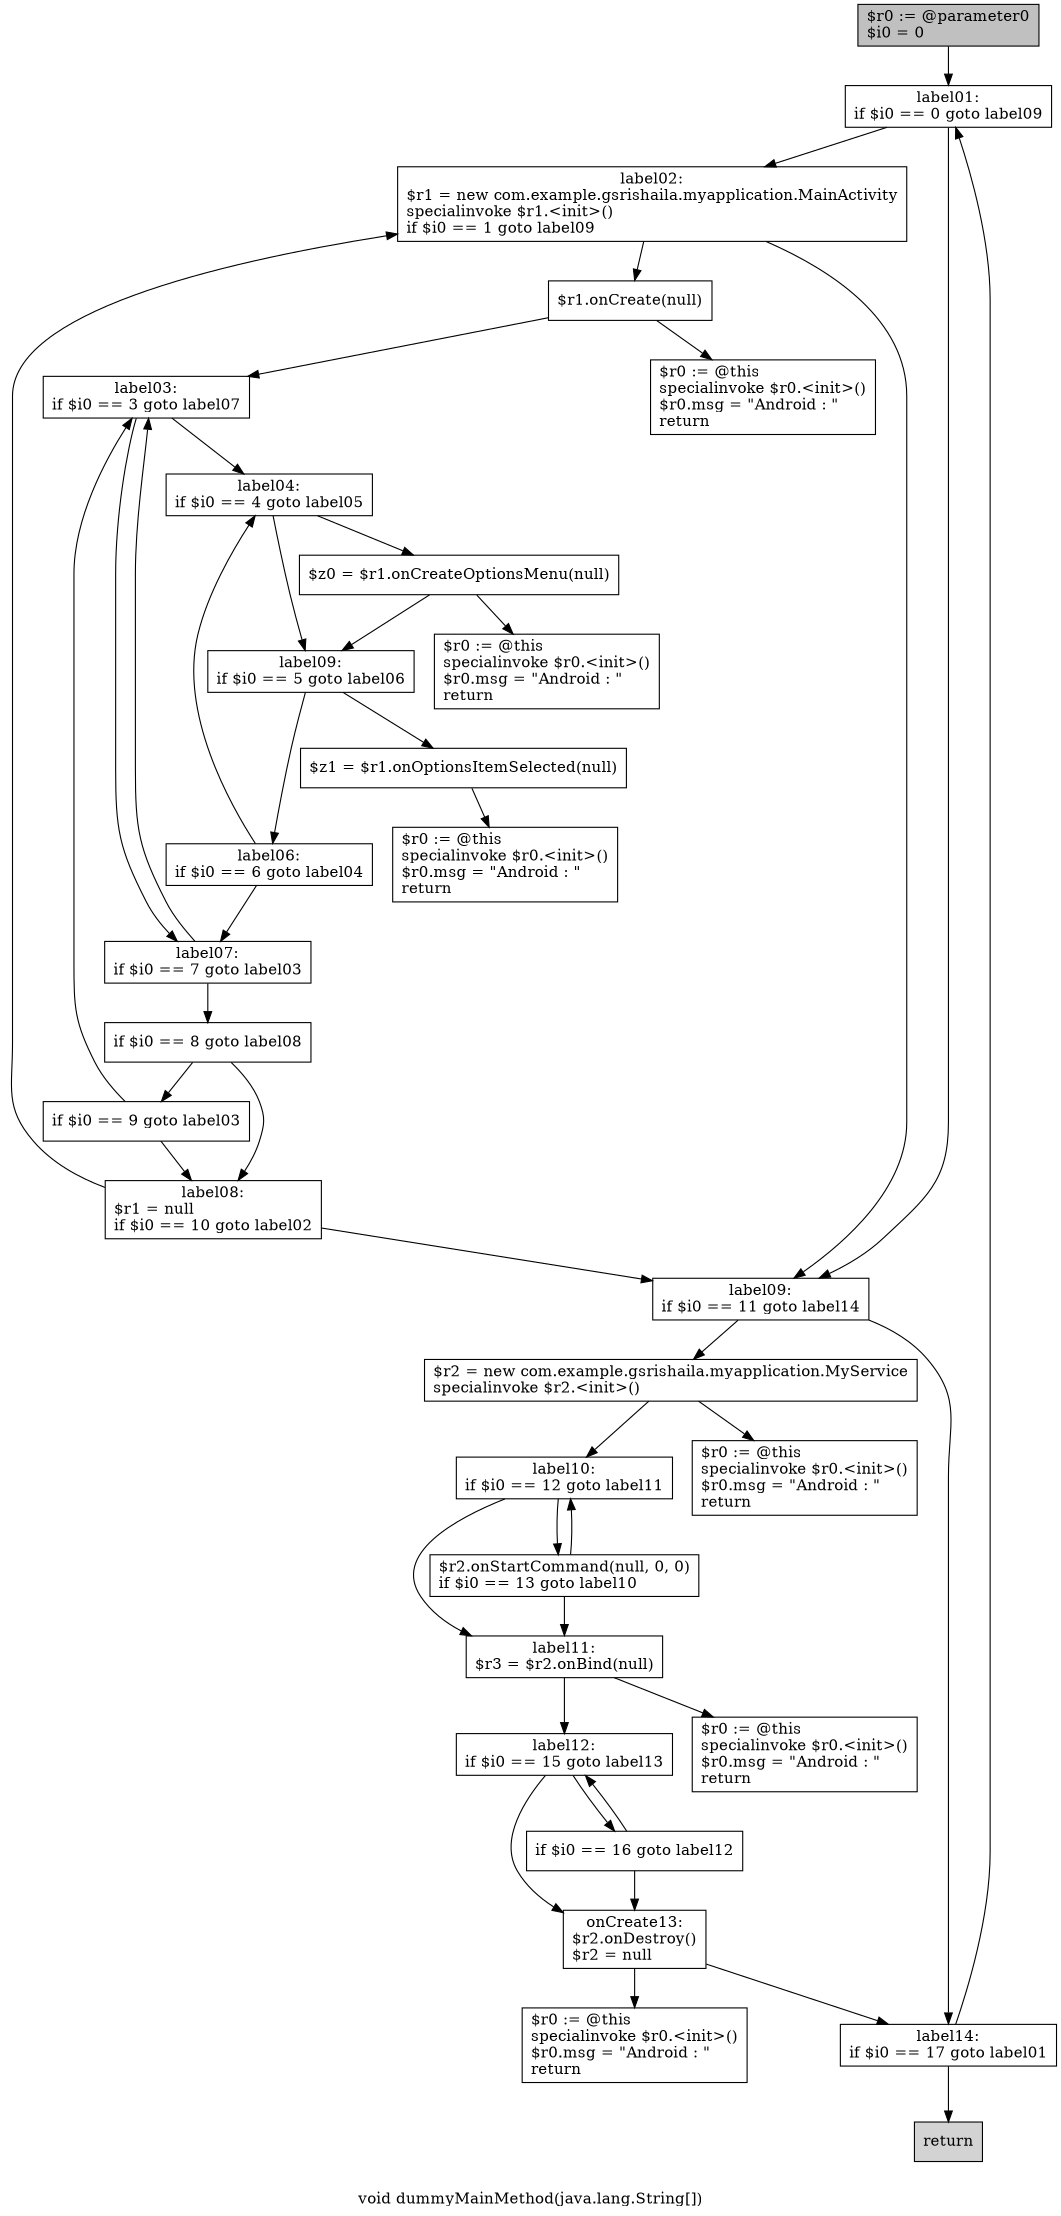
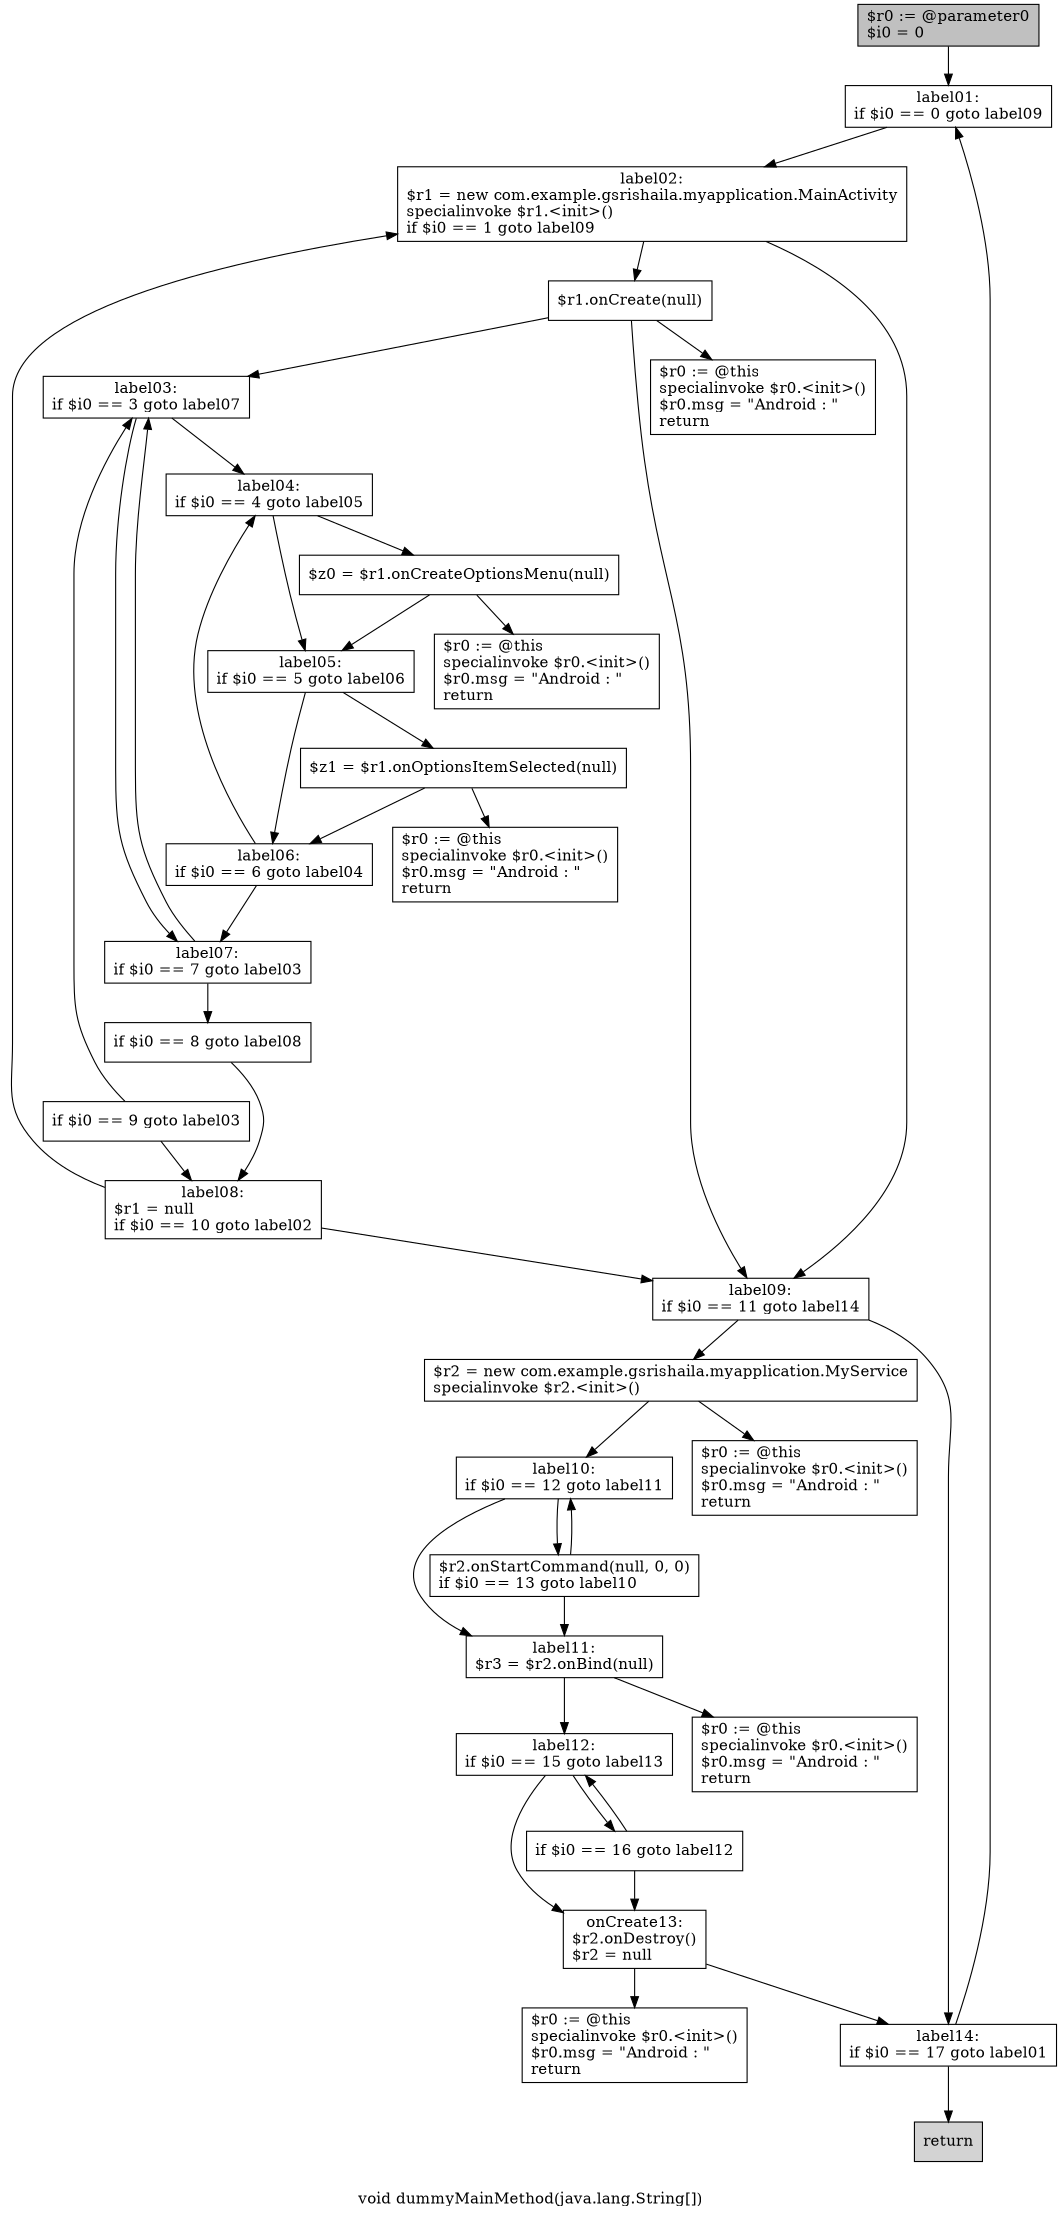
node "label09: if $i0 == 5 goto label06": label "label09: if $i0 == 5 goto label06" -> "label05: if $i0 == 5 goto label06"
edge "label01: if $i0 == 0 goto label09" -> "label09: if $i0 == 11 goto label14": now "$r1.onCreate(null)" -> "label09: if $i0 == 11 goto label14"
edge "$z1 = $r1.onOptionsItemSelected(null)" -> "label06: if $i0 == 6 goto label04": added
edge "if $i0 == 8 goto label08" -> "if $i0 == 9 goto label03": removed
